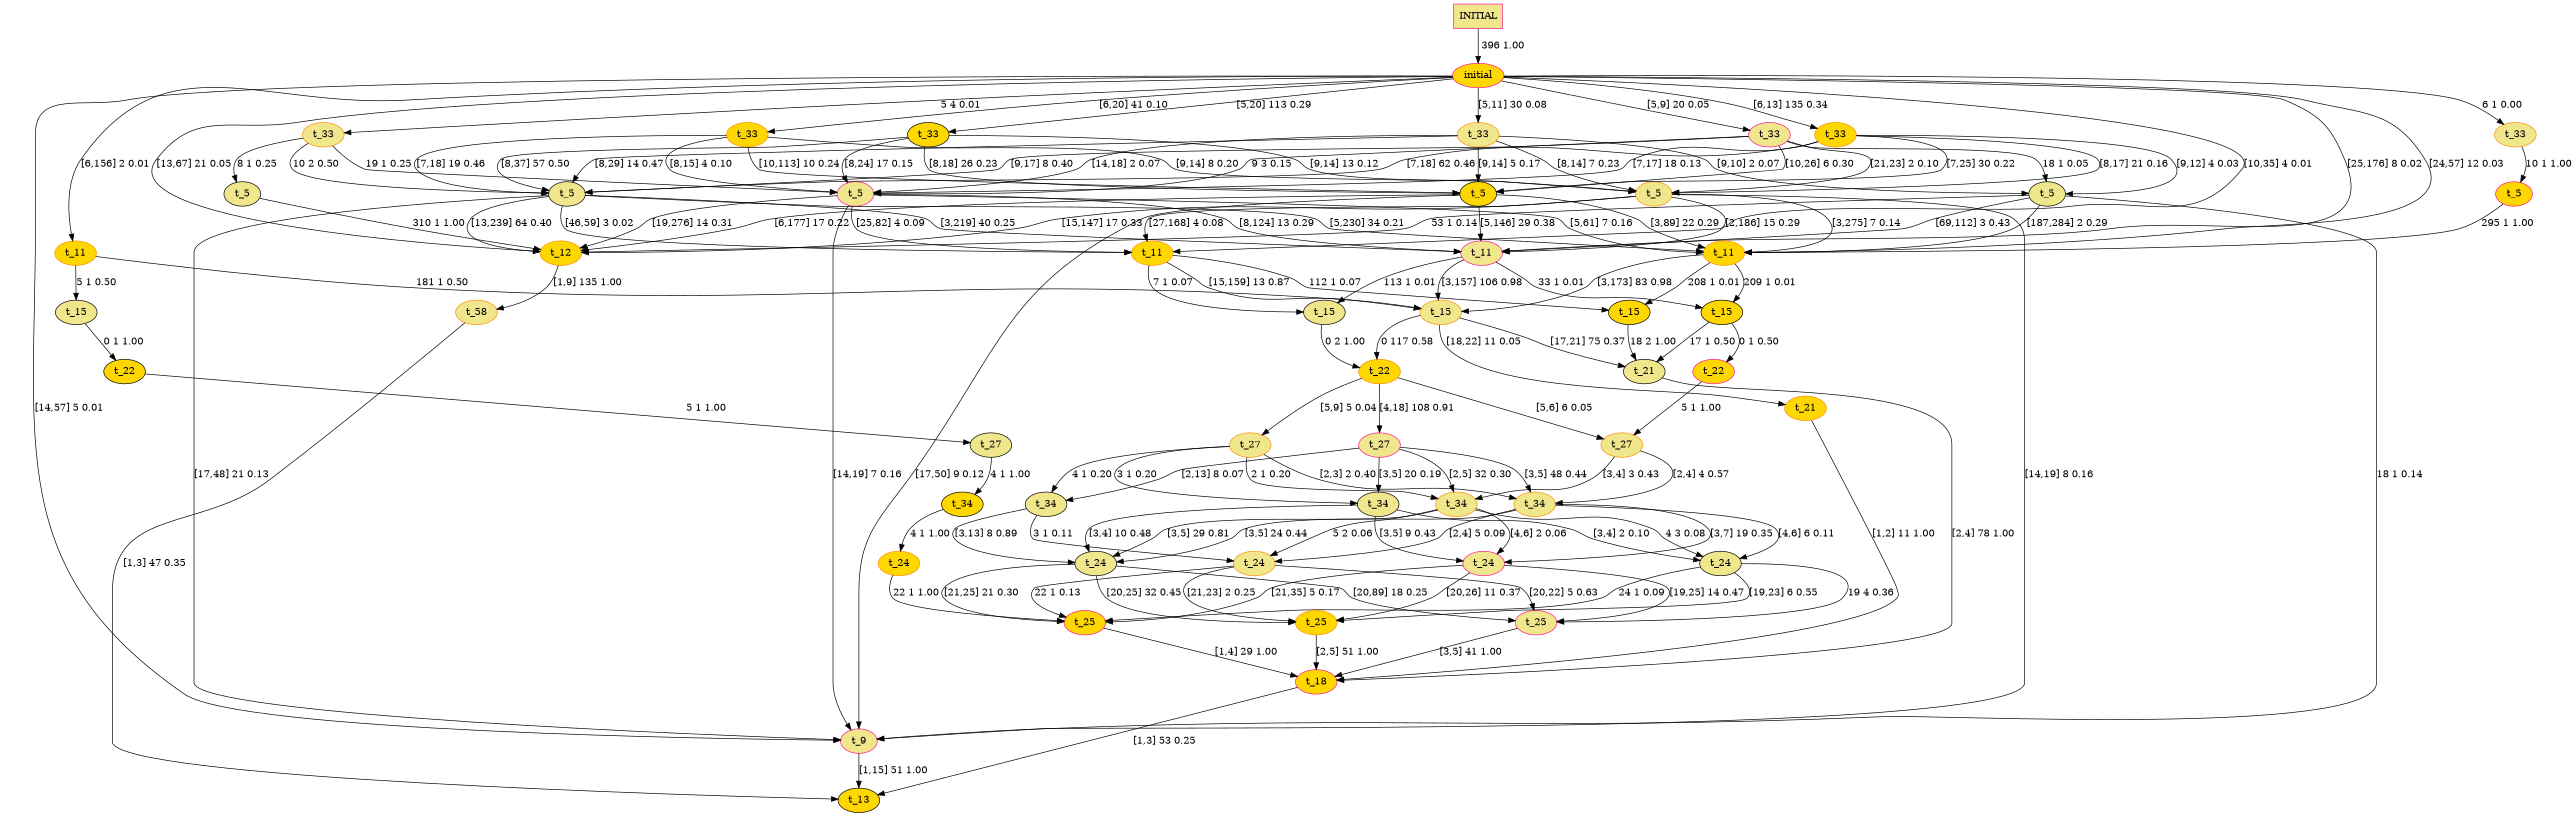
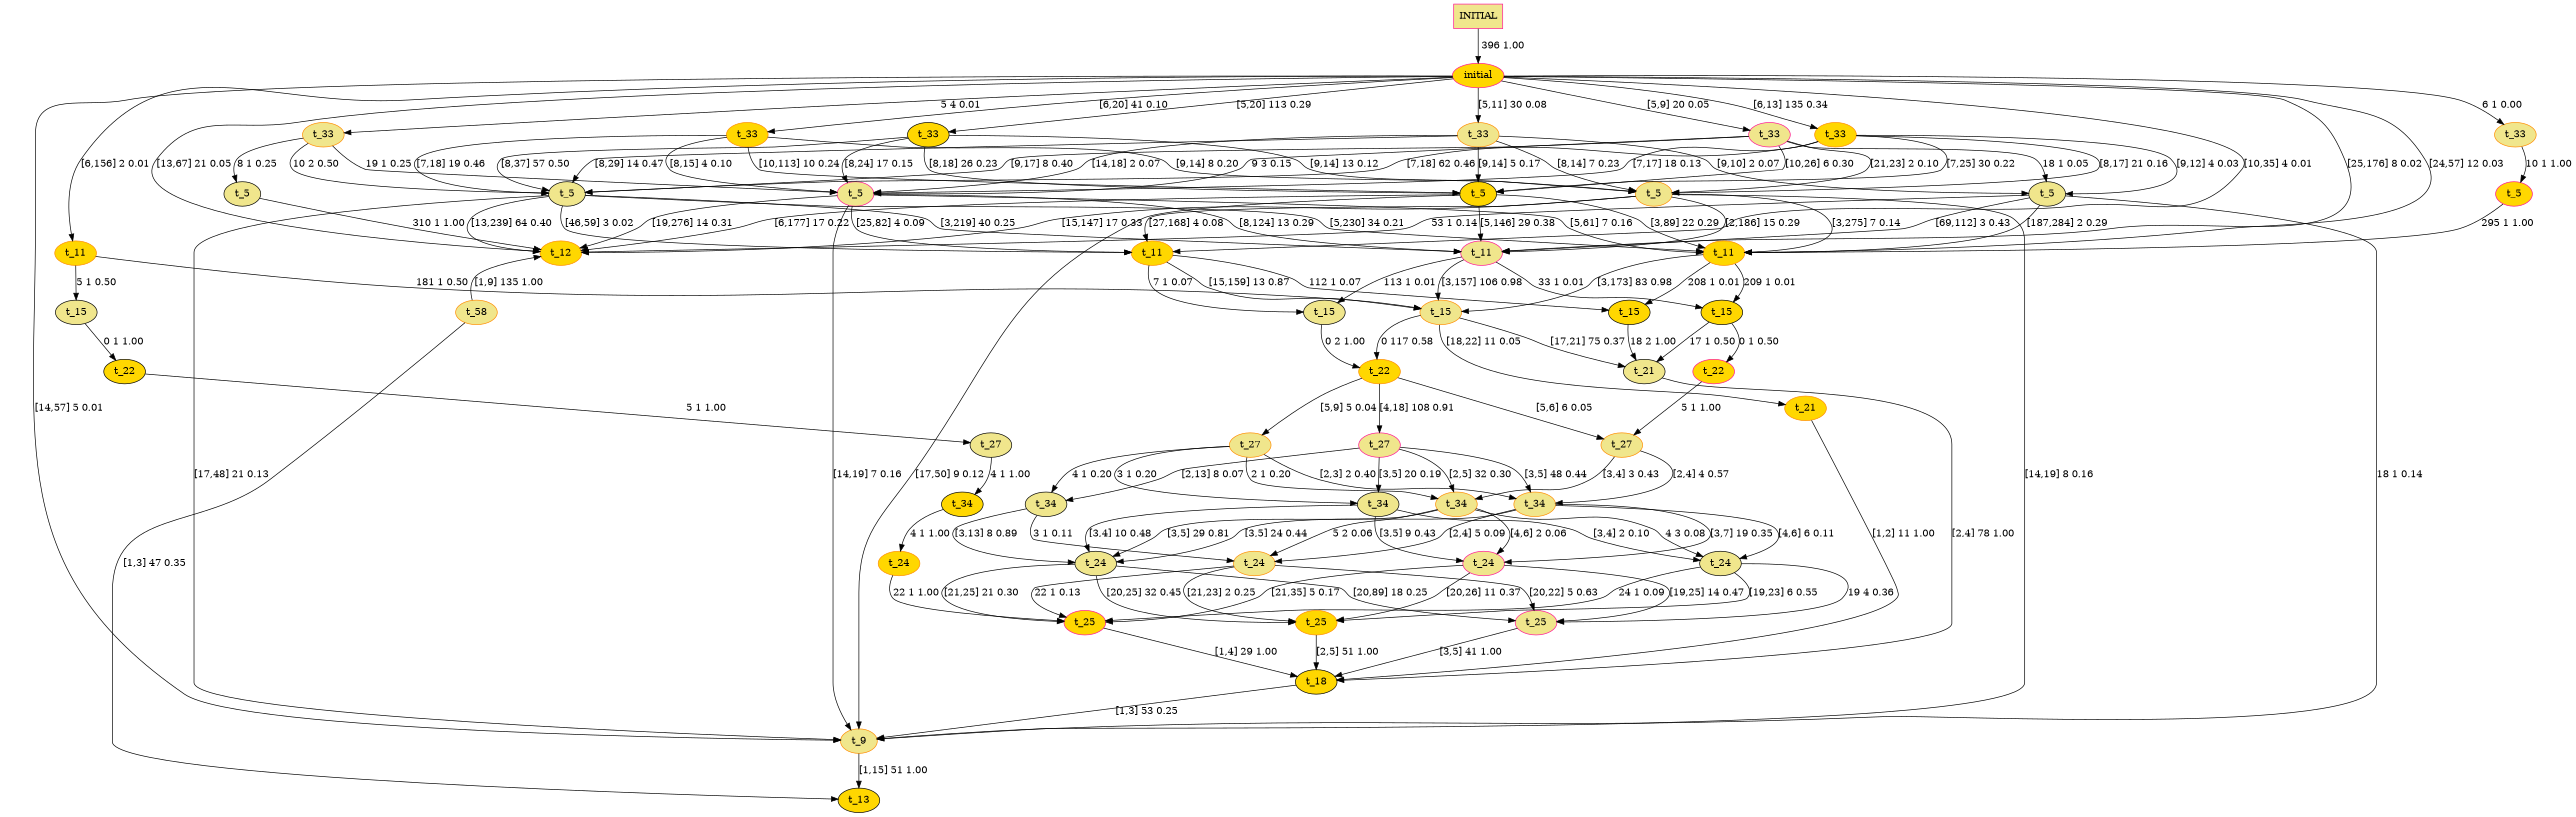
edge "t_12" -> "t_58": reversed
node "t_18": color deeppink -> black
edge "t_18" -> "t_13": now "t_18" -> "t_9"
node "t_9": color deeppink -> darkorange
